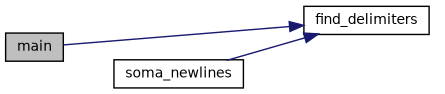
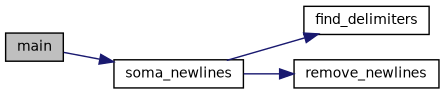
edge "main" -> "find_delimiters": now "main" -> "soma_newlines"
node "remove_newlines": added
